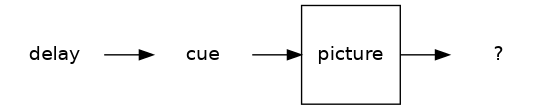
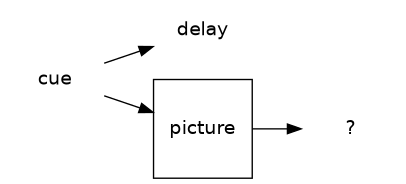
edge "delay" -> "cue": reversed
